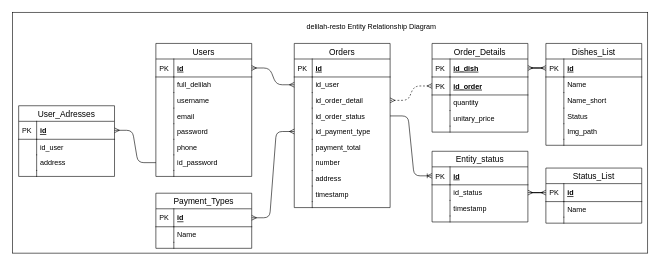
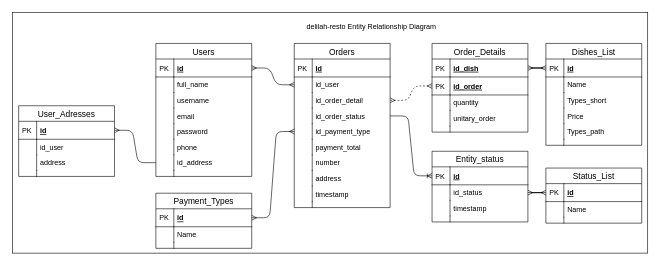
node "full_delilah": label "full_delilah" -> "full_name"
node "Name_short": label "Name_short" -> "Types_short"
node "Status": label "Status" -> "Price"
node "unitary_price": label "unitary_price" -> "unitary_order"
node "Img_path": label "Img_path" -> "Types_path"
node "id_password": label "id_password" -> "id_address"
